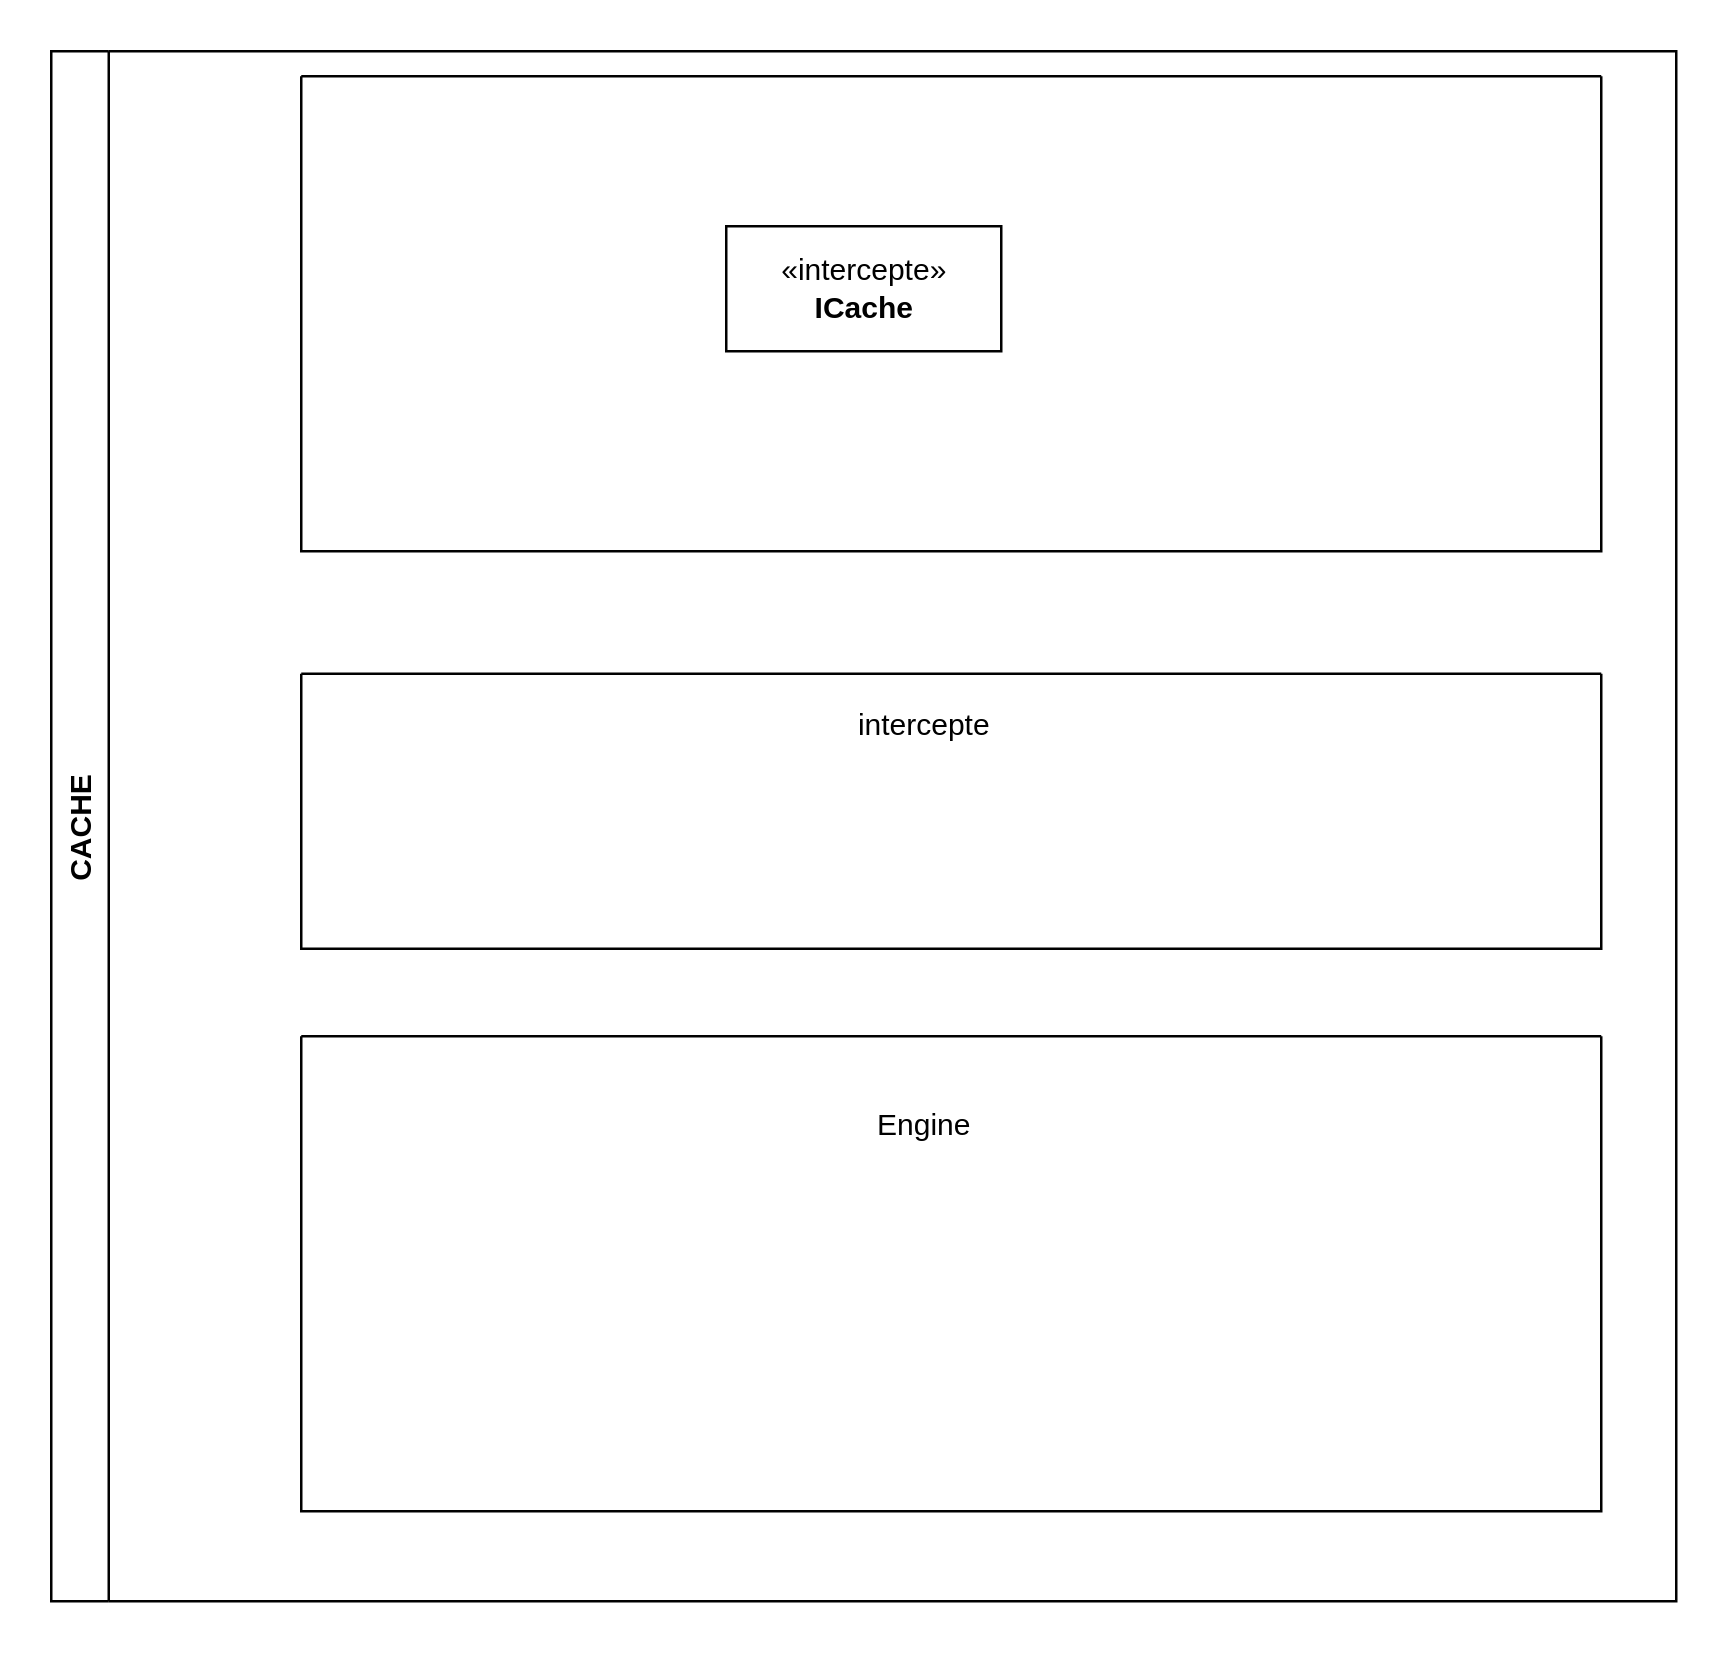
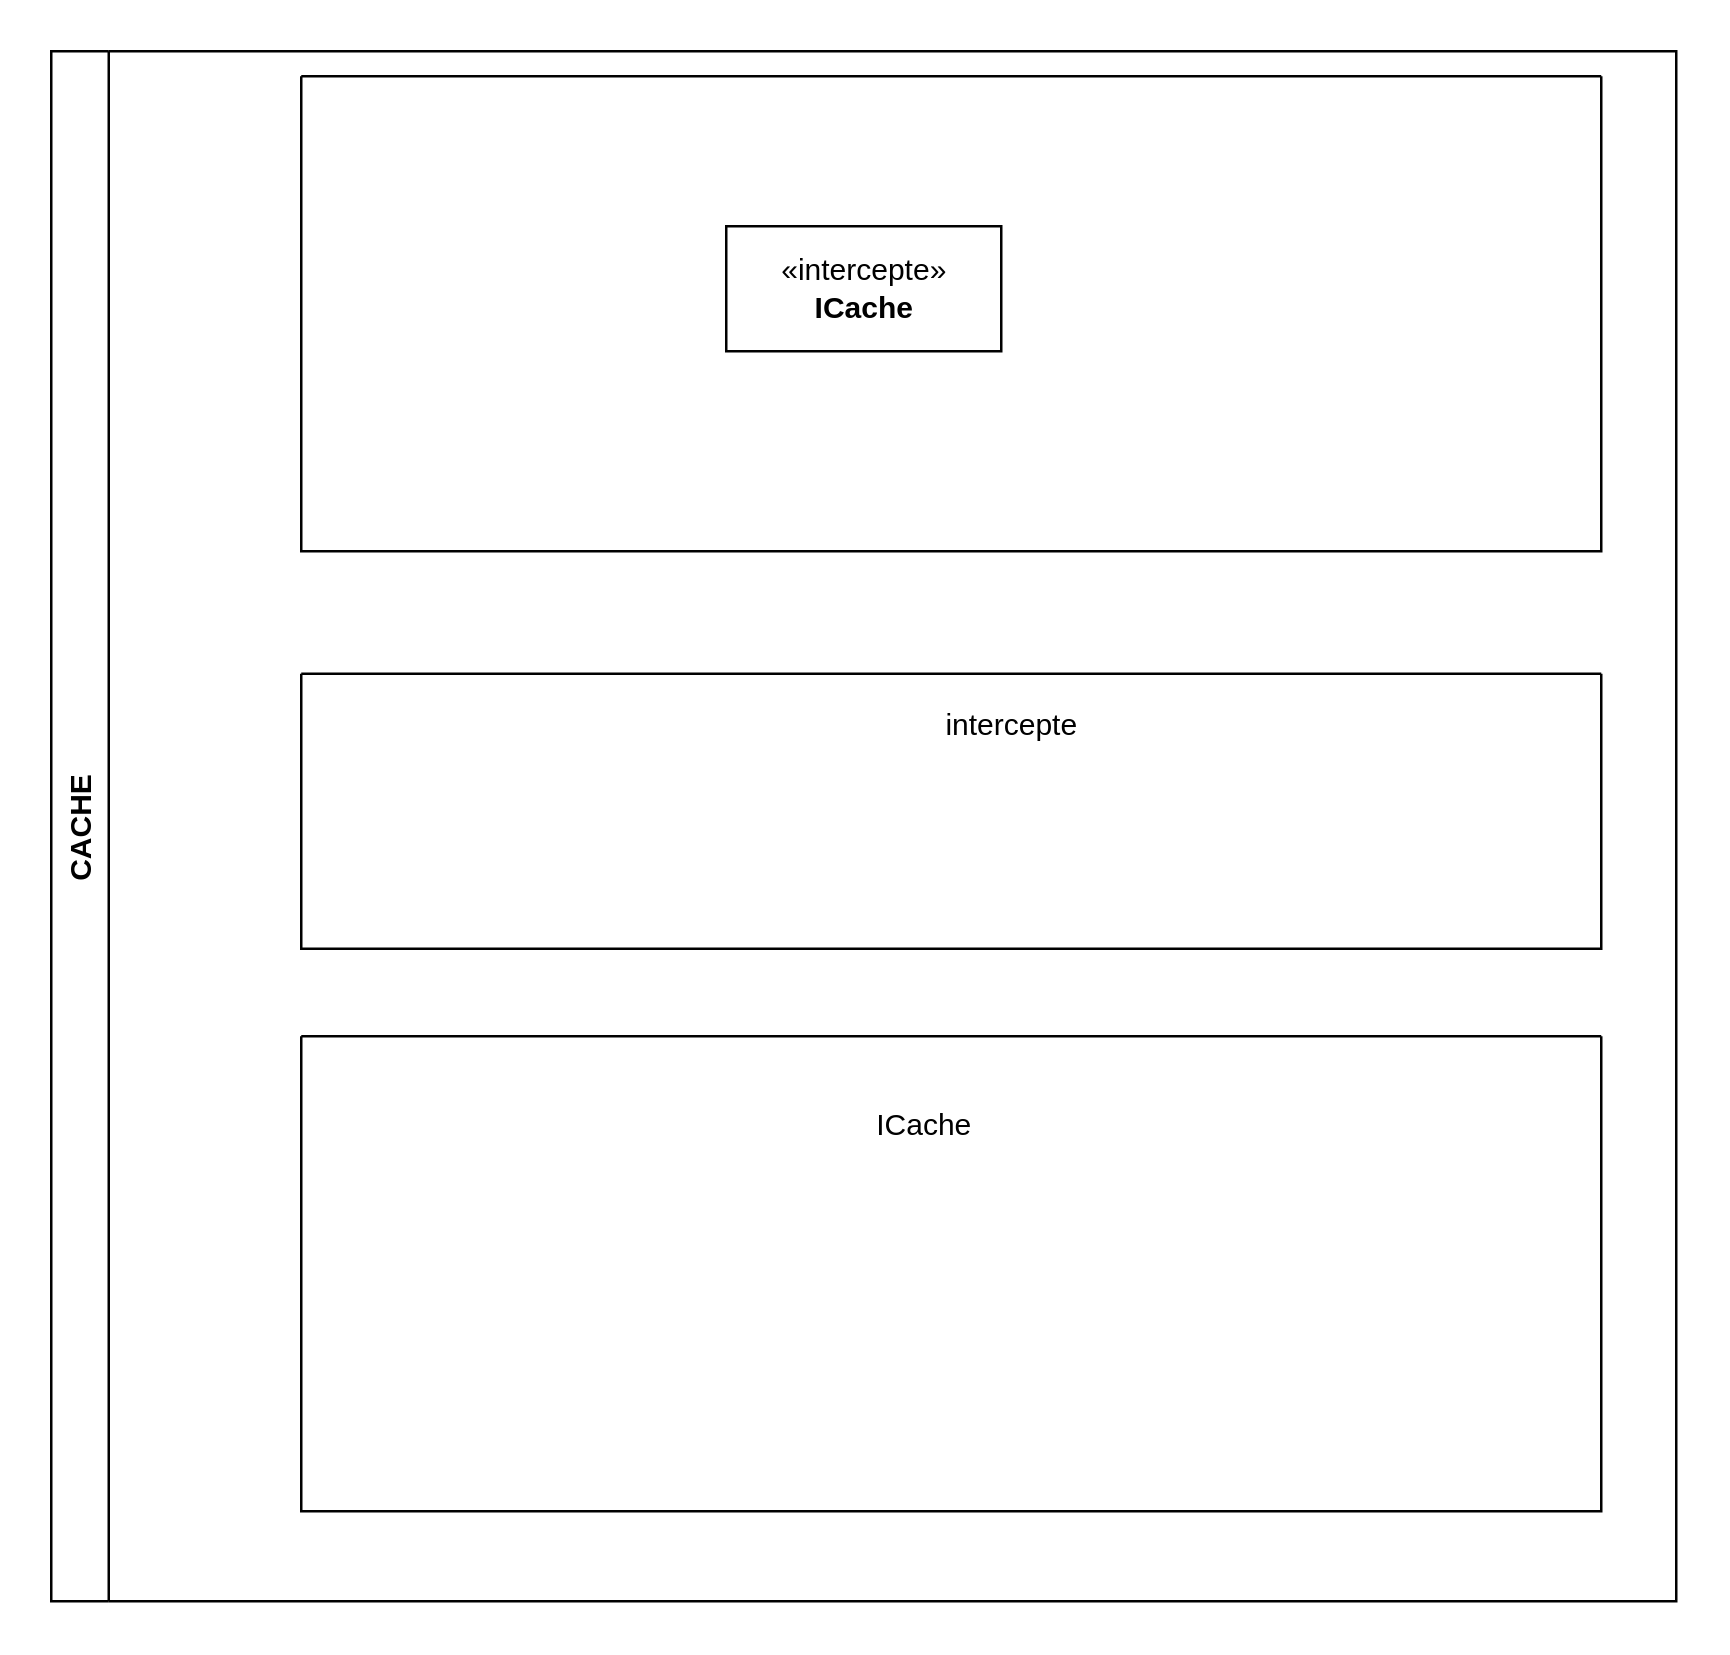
node "intercepte": moved (924, 726) -> (1011, 726)
node "Engine": label "Engine" -> "ICache"
